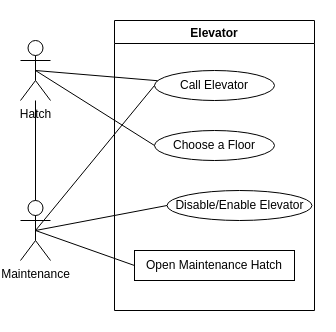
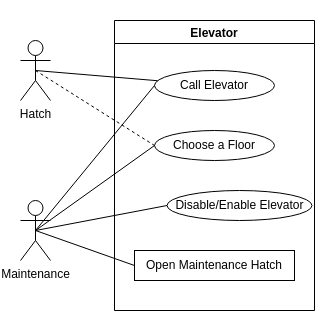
edge "Hatch" -- "Choose a Floor": style solid -> dashed
edge "Hatch" -- "Maintenance": now "Choose a Floor" -- "Maintenance"
